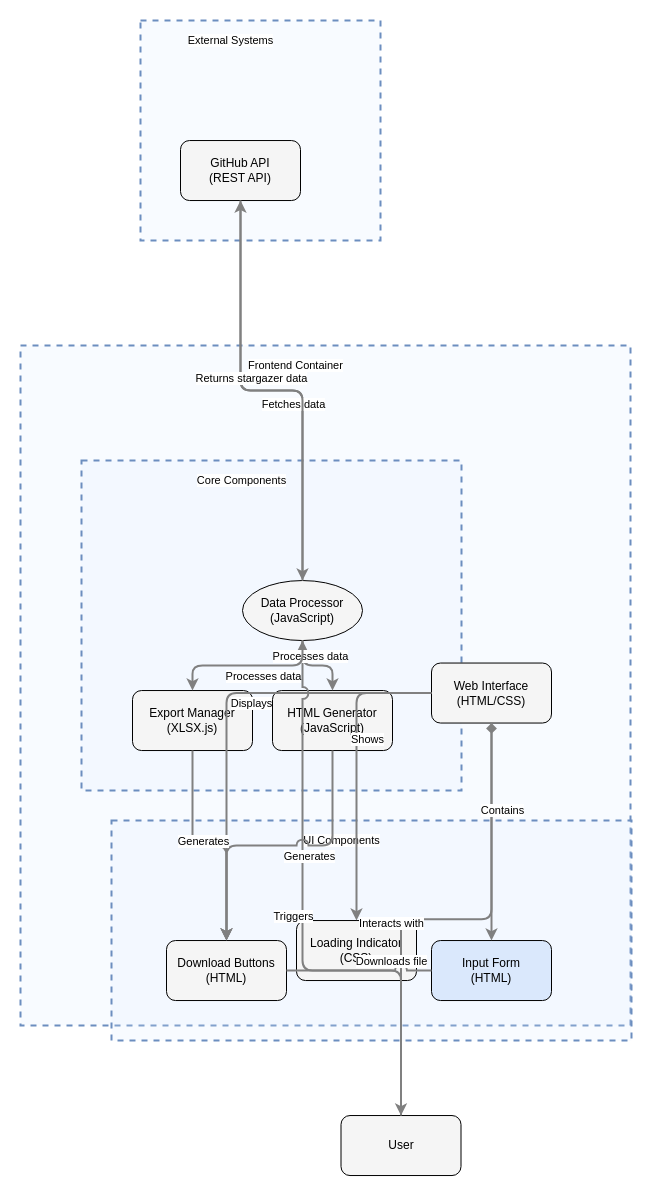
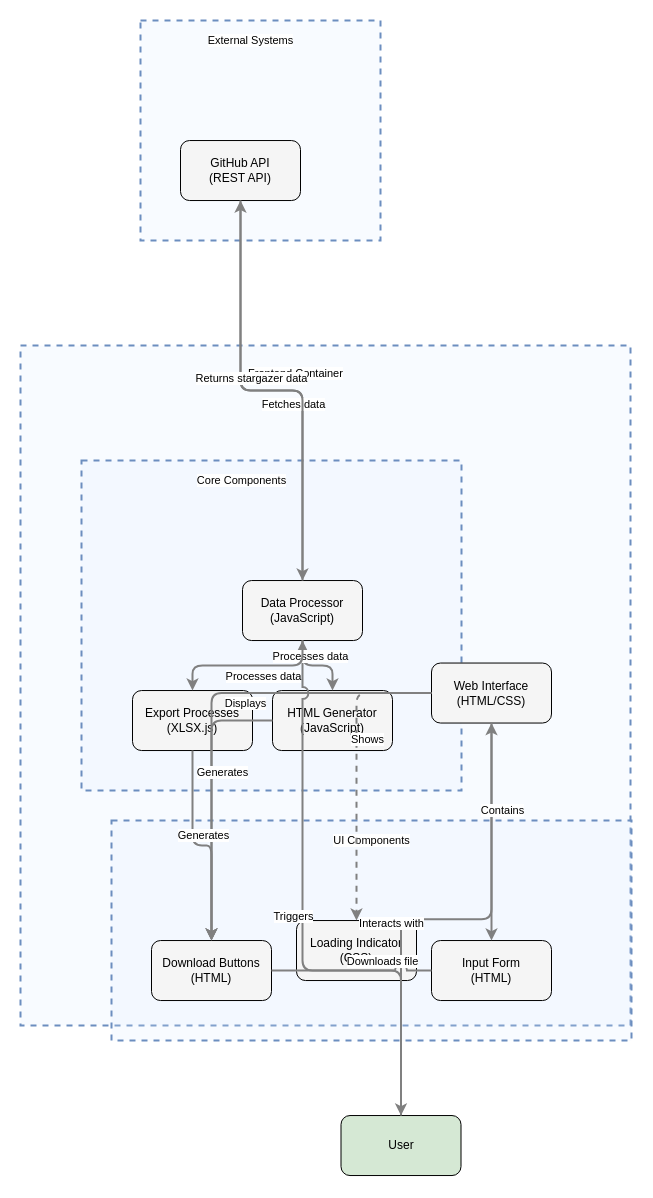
node "External Systems": moved (231, 41) -> (251, 41)
node "Frontend Container": size 534x24 -> 534x40
node "Data Processor (JavaScript)": shape ellipse -> rounded rectangle
node "Export Manager (XLSX.js)": label "Export Manager (XLSX.js)" -> "Export Processes (XLSX.js)"
edge "Web Interface (HTML/CSS)" -> "Loading Indicator (CSS)": style solid -> dashed
node "UI Components": moved (342, 841) -> (372, 841)
edge "User" -> "Web Interface (HTML/CSS)": arrowhead diamond -> classic
node "Download Buttons (HTML)": moved (227, 971) -> (212, 971)
node "Input Form (HTML)": fillcolor #dae8fc -> #f5f5f5
node "User": fillcolor #f5f5f5 -> #d5e8d4
